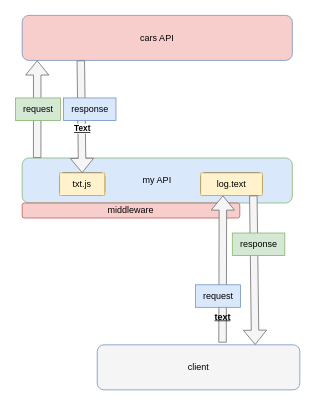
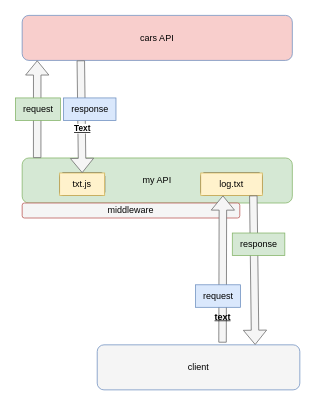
node "my API": fillcolor #dae8fc -> #d5e8d4
node "log.text": label "log.text" -> "log.txt"
node "middleware": fillcolor #f8cecc -> #f5f5f5
